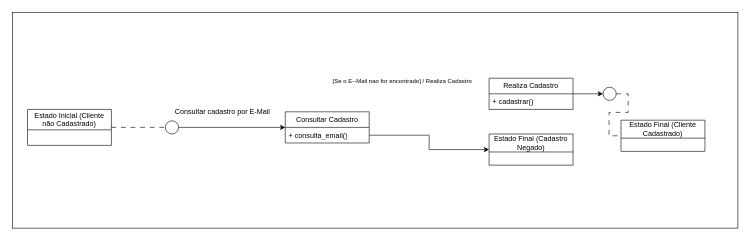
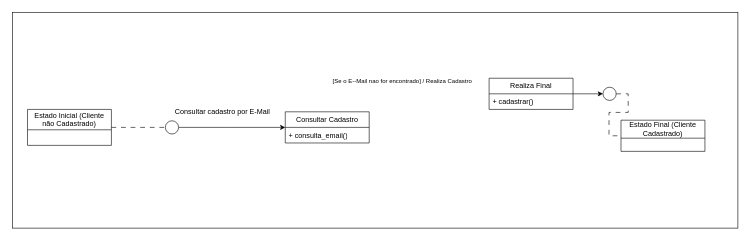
node "Realiza Cadastro": label "Realiza Cadastro" -> "Realiza Final"
edge "+ consulta_email()" -> "Estado Final (Cadastro Negado)": removed
node "Estado Final (Cadastro Negado)": removed
